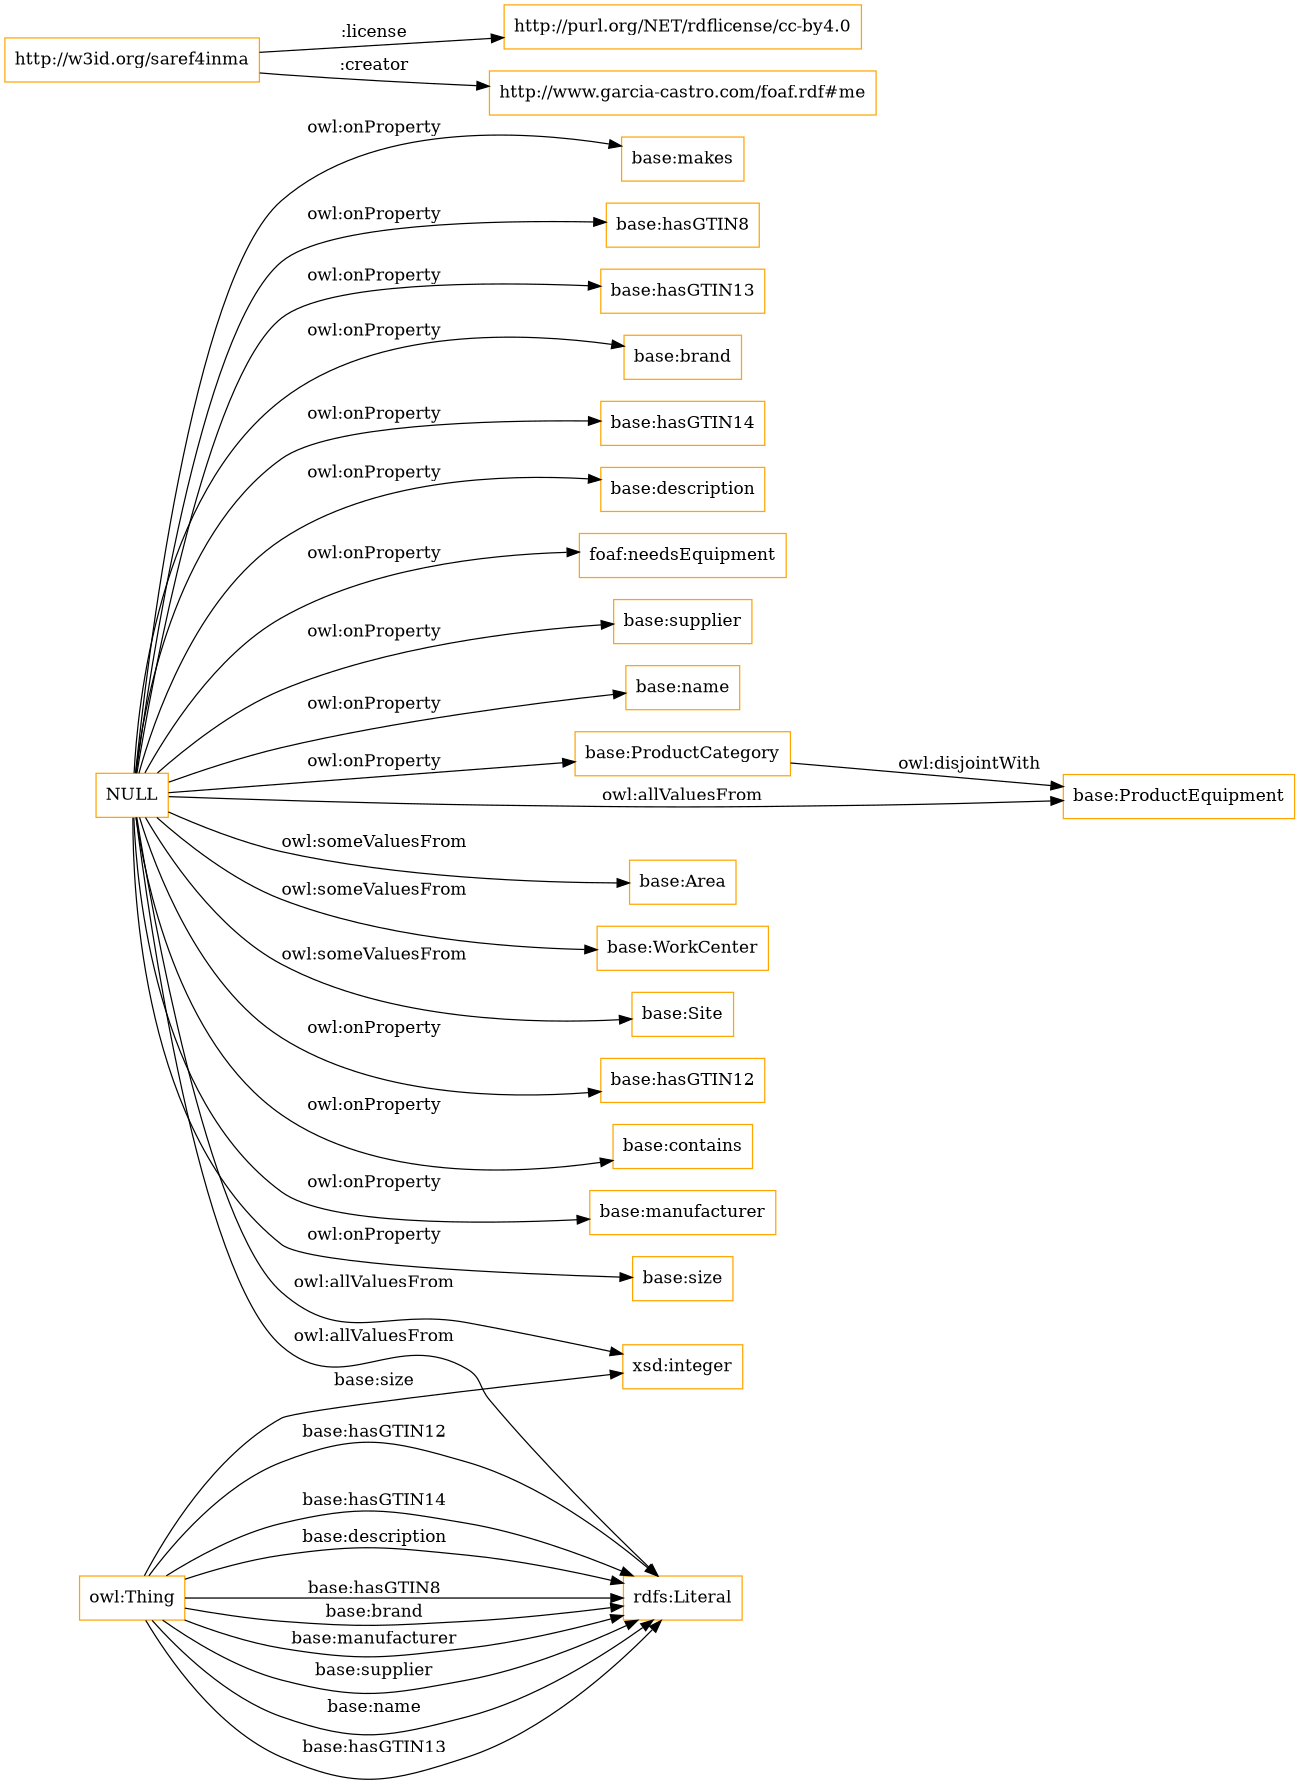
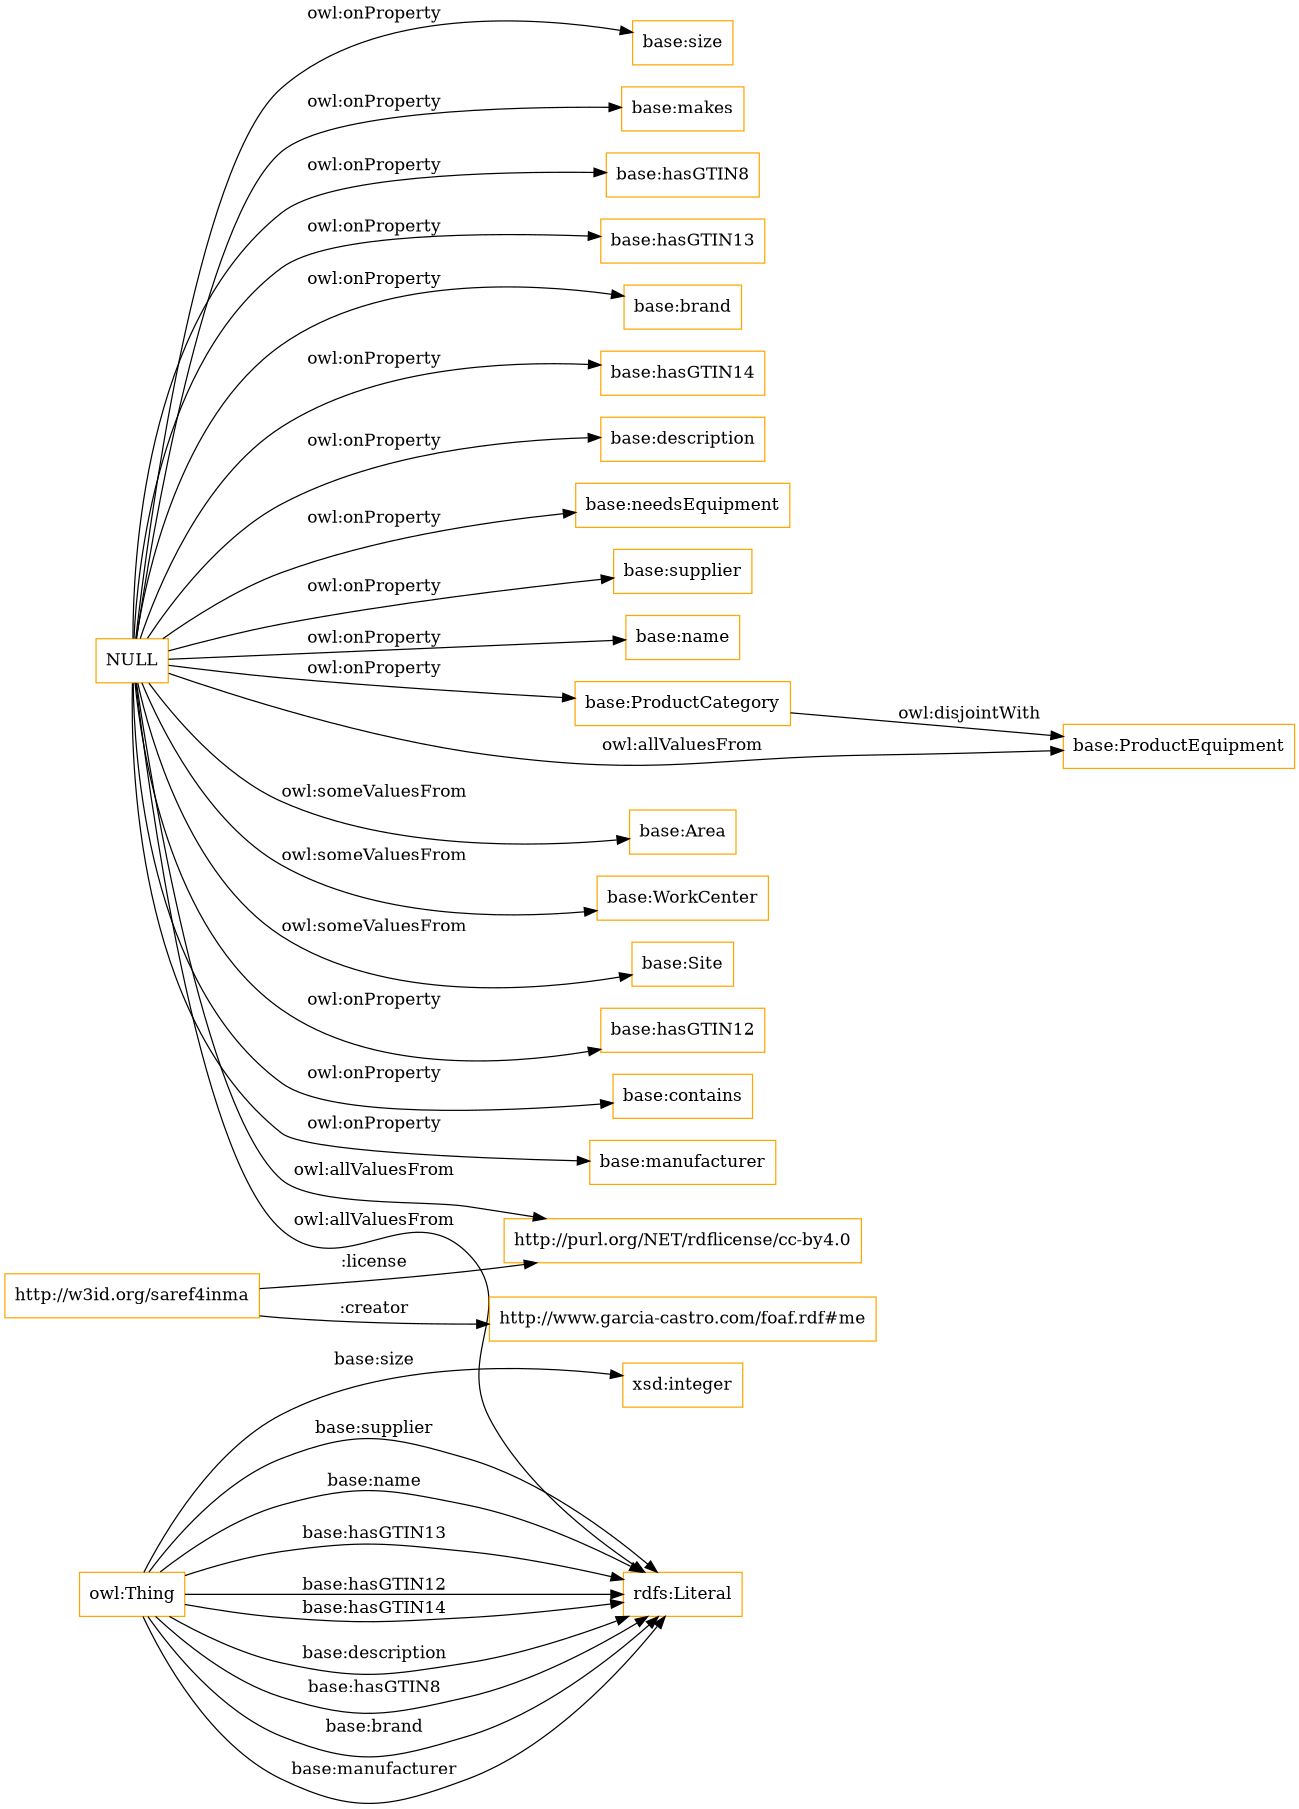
node "foaf:needsEquipment": label "foaf:needsEquipment" -> "base:needsEquipment"
edge "NULL" -> "xsd:integer": now "NULL" -> "http://purl.org/NET/rdflicense/cc-by4.0"
